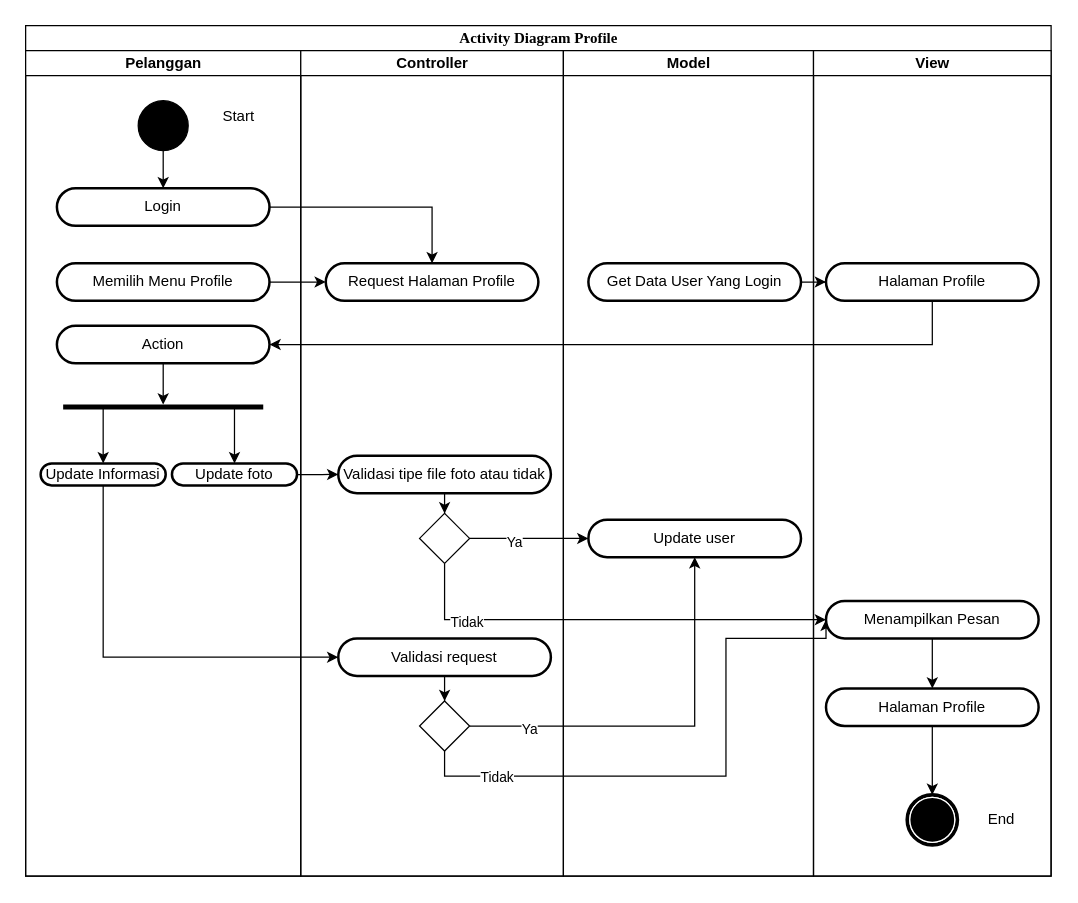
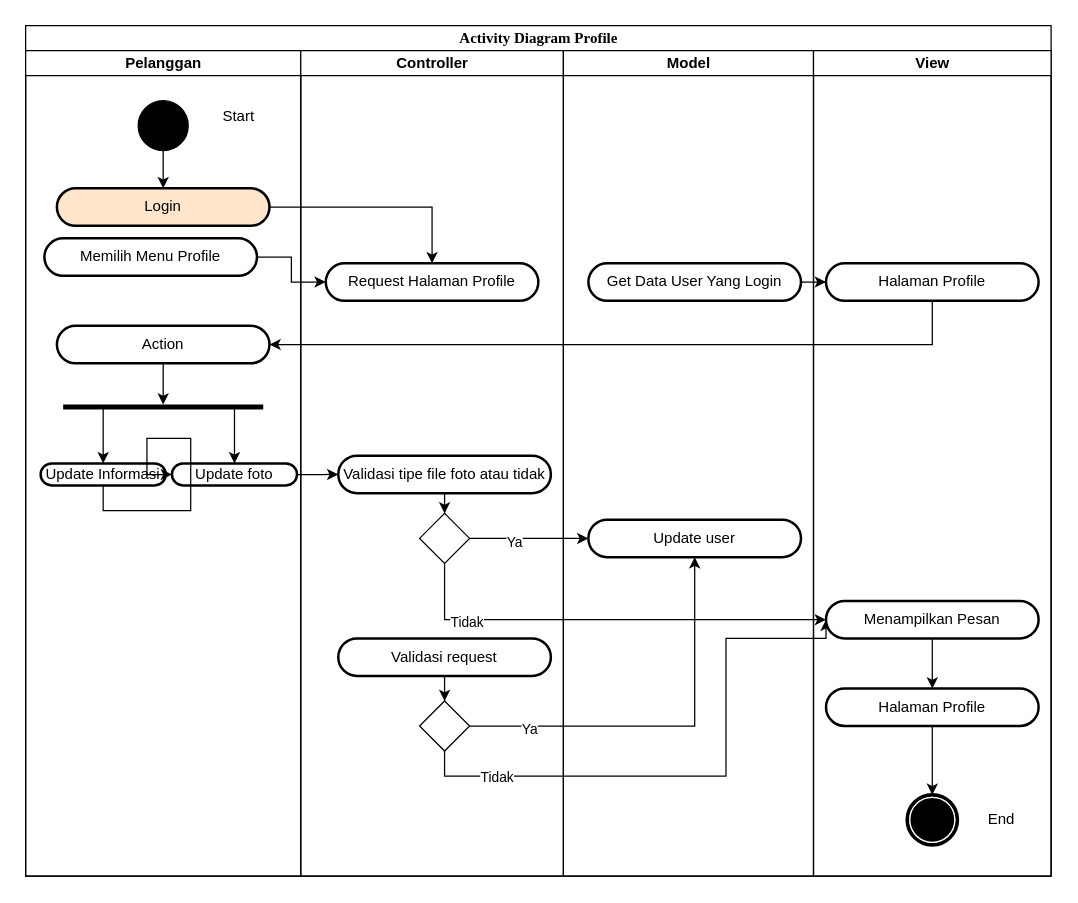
node "Login": fillcolor #ffffff -> #ffe6cc
node "Memilih Menu Profile": moved (163, 282) -> (151, 257)
edge "Update Informasi" -> "Validasi request": now "Update Informasi" -> "Update foto"
